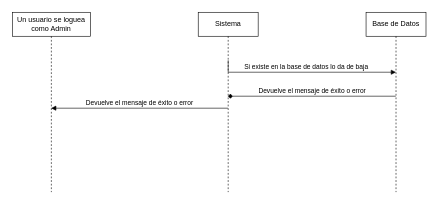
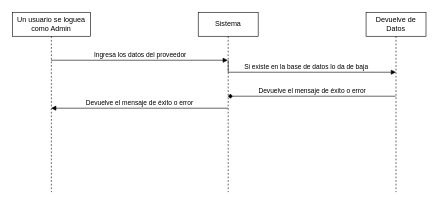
node "Base de Datos": label "Base de Datos" -> "Devuelve de Datos"
edge "Un usuario se loguea como Admin" -> "Sistema": added, label "Ingresa los datos del proveedor"
